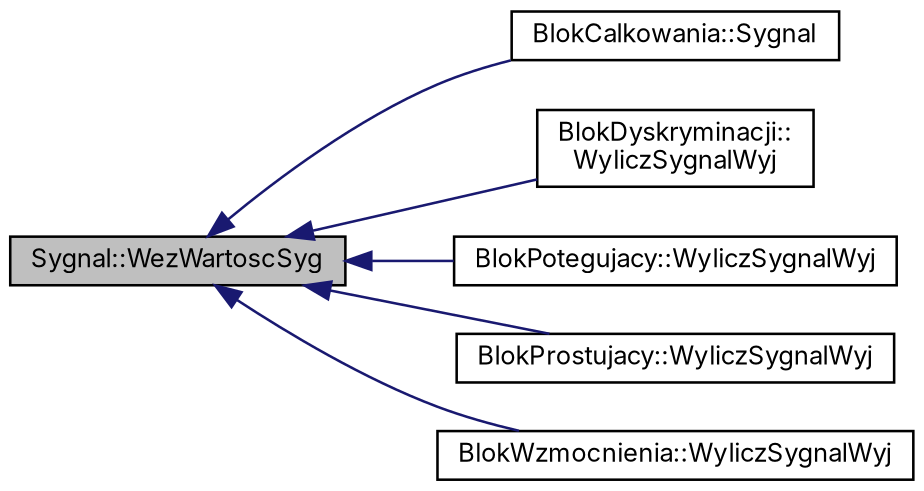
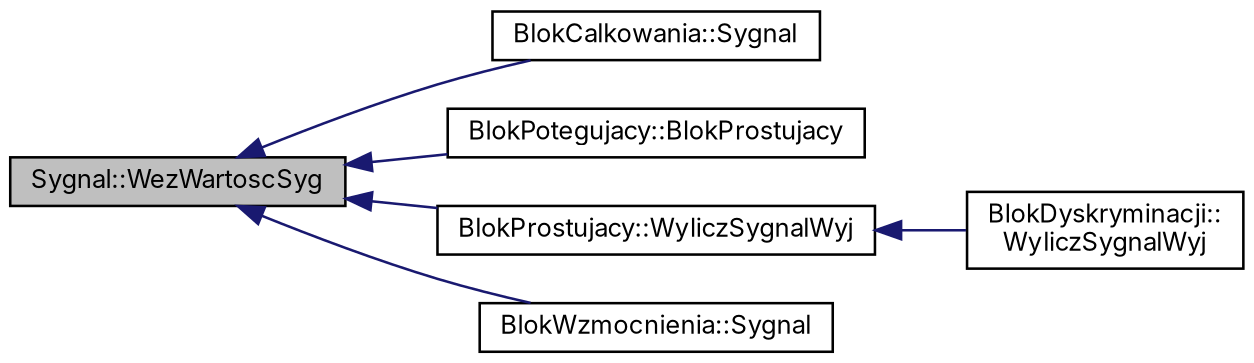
edge "BlokDyskryminacji:: WyliczSygnalWyj" -> "Sygnal::WezWartoscSyg": now "BlokDyskryminacji:: WyliczSygnalWyj" -> "BlokProstujacy::WyliczSygnalWyj"
node "BlokPotegujacy::WyliczSygnalWyj": label "BlokPotegujacy::WyliczSygnalWyj" -> "BlokPotegujacy::BlokProstujacy"
node "BlokWzmocnienia::WyliczSygnalWyj": label "BlokWzmocnienia::WyliczSygnalWyj" -> "BlokWzmocnienia::Sygnal"
